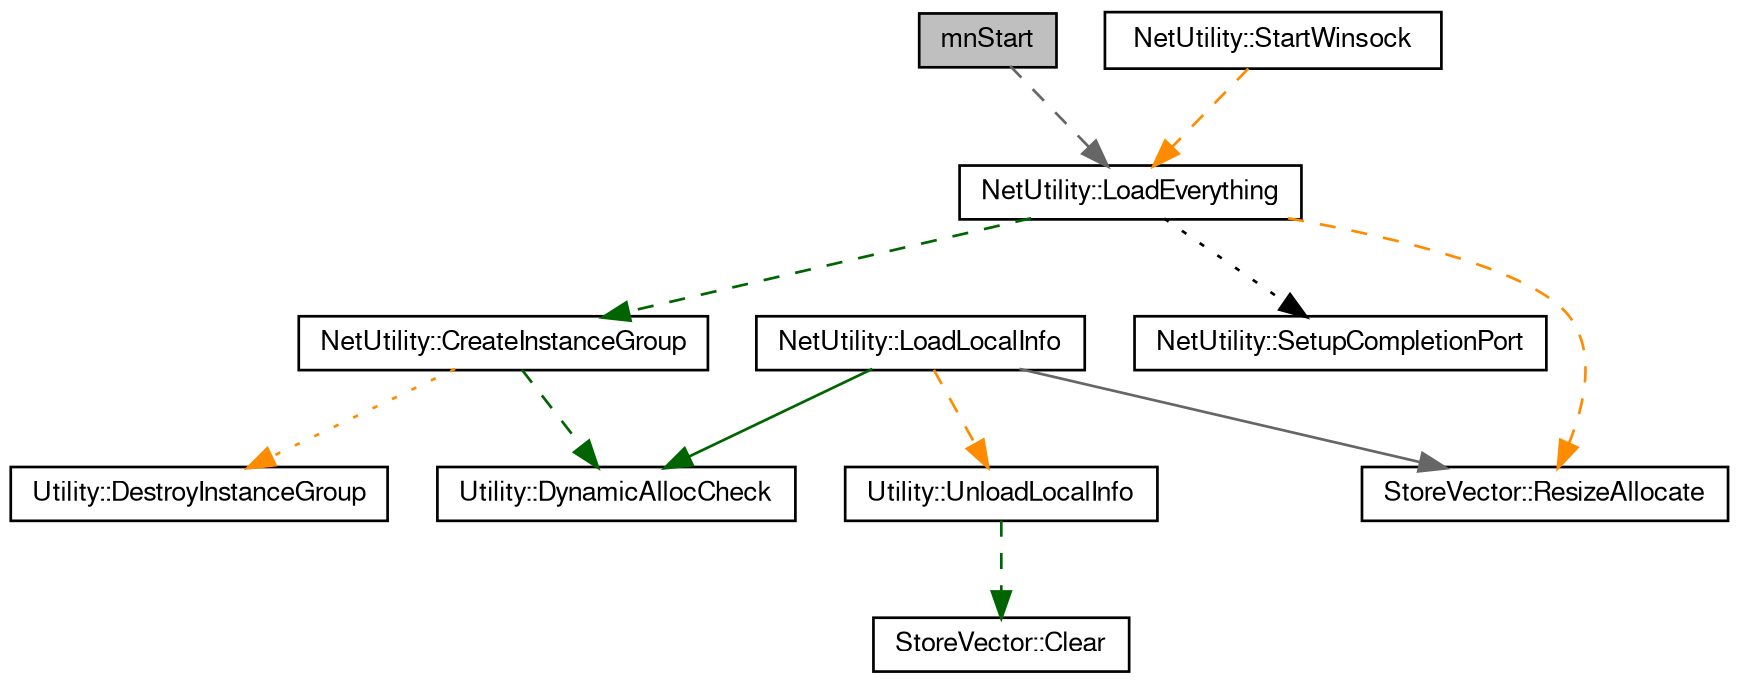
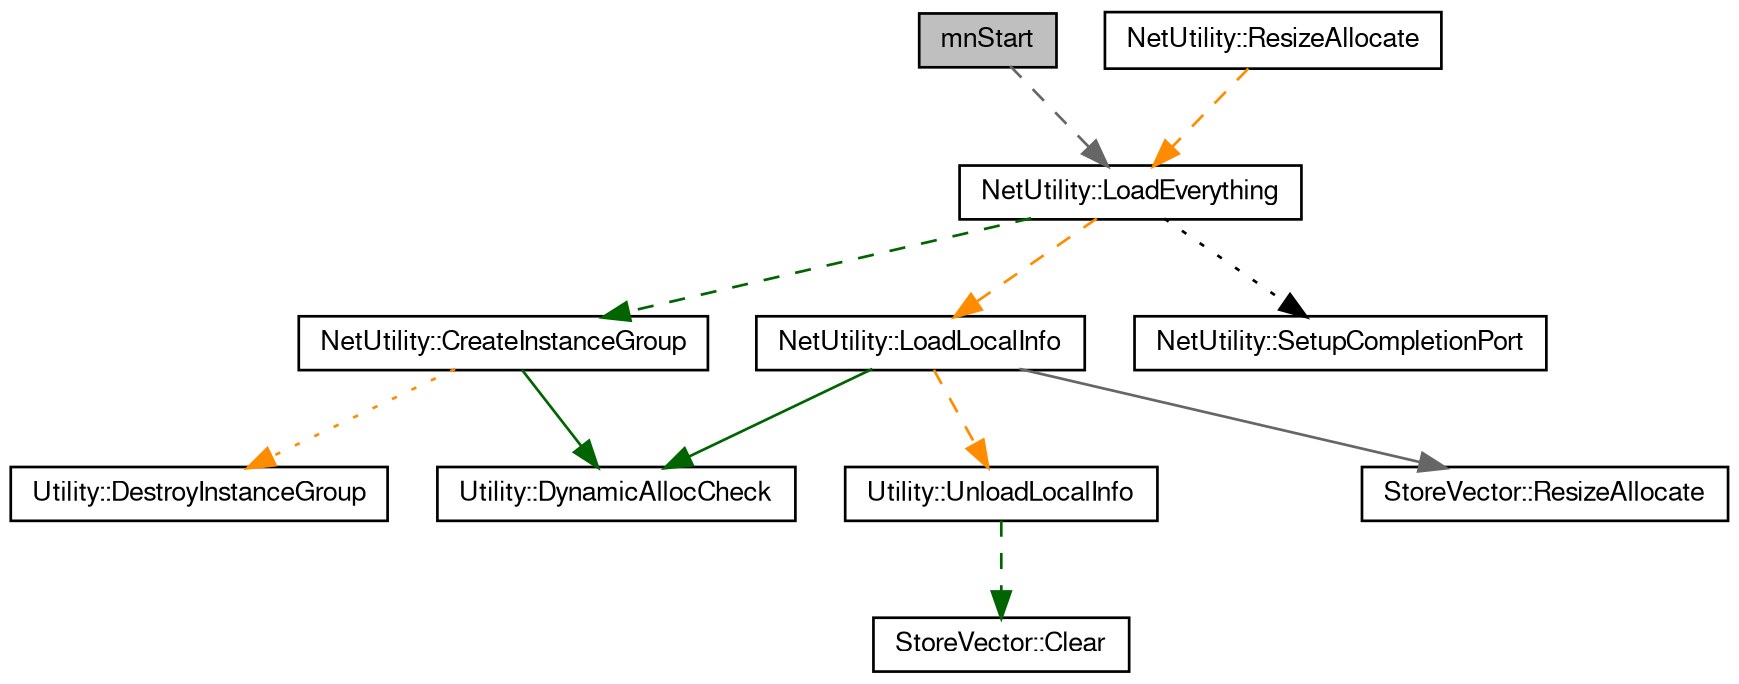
node "NetUtility::StartWinsock": label "NetUtility::StartWinsock" -> "NetUtility::ResizeAllocate"
edge "NetUtility::LoadEverything" -> "StoreVector::ResizeAllocate": now "NetUtility::LoadEverything" -> "NetUtility::LoadLocalInfo"
edge "NetUtility::CreateInstanceGroup" -> "Utility::DynamicAllocCheck": style dashed -> solid
